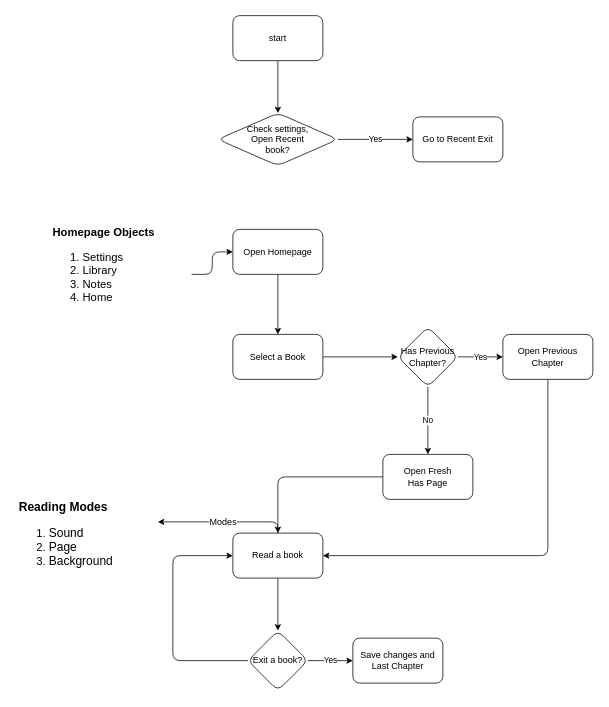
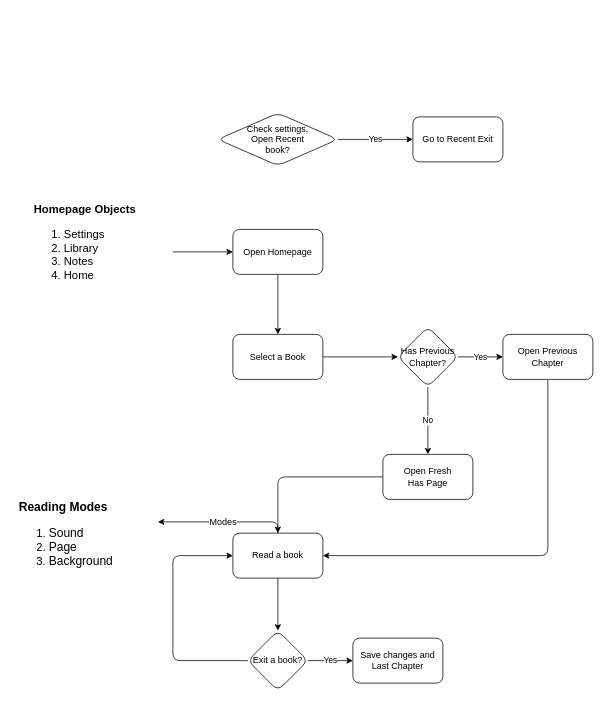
node "start": removed
edge "start" -> "Check settings, Open Recent book?": removed
node "Homepage Objects Settings Library Notes Home": moved (120, 274) -> (102, 252)
